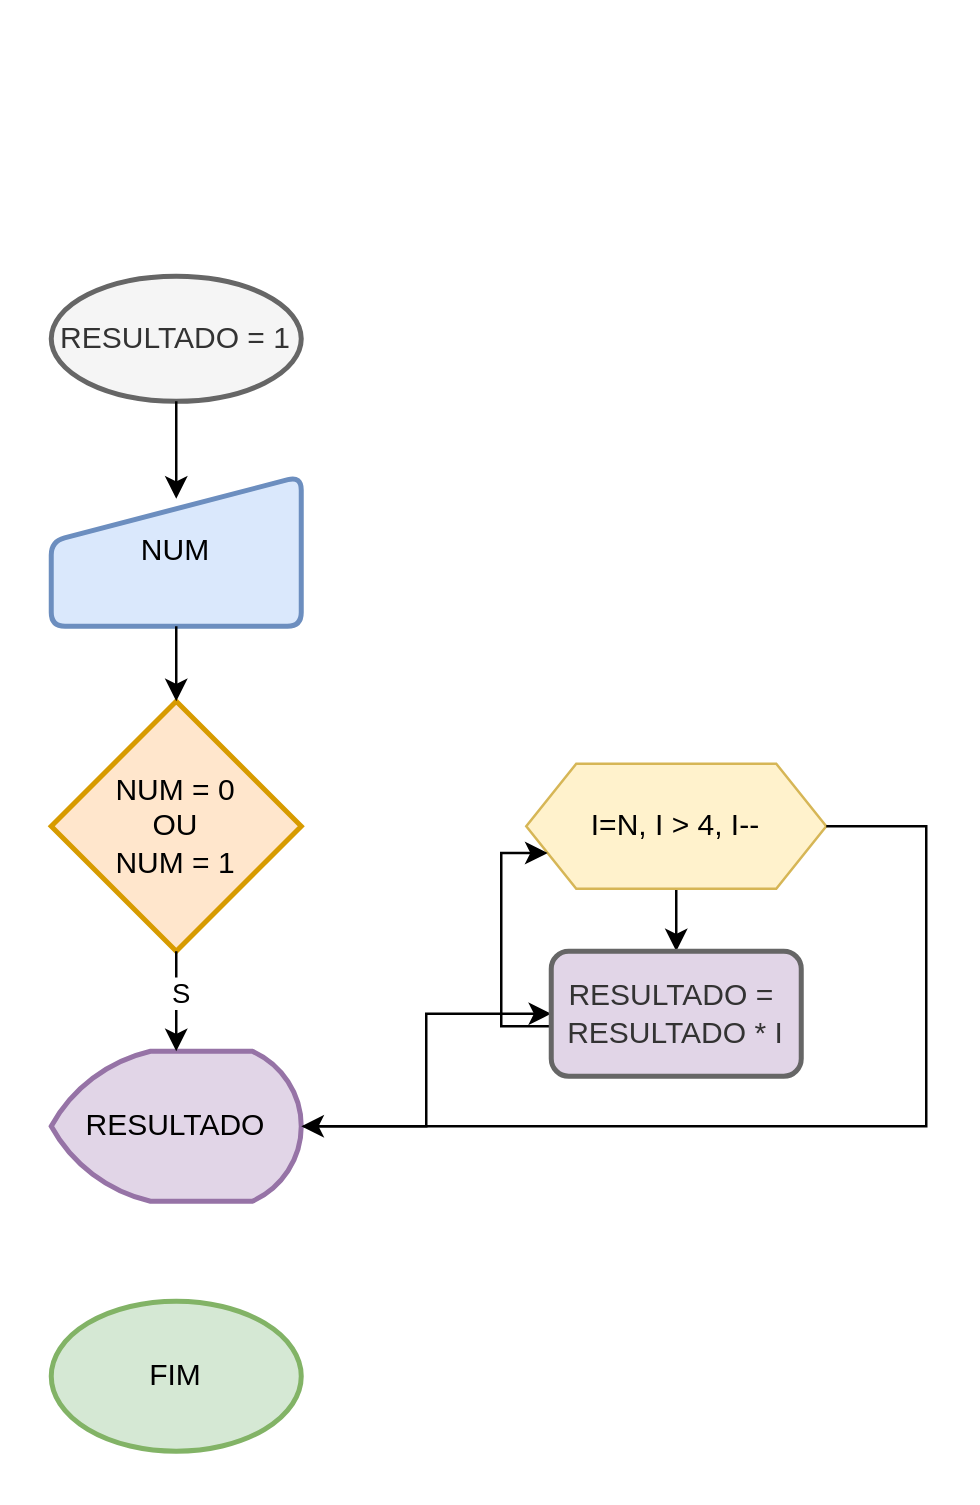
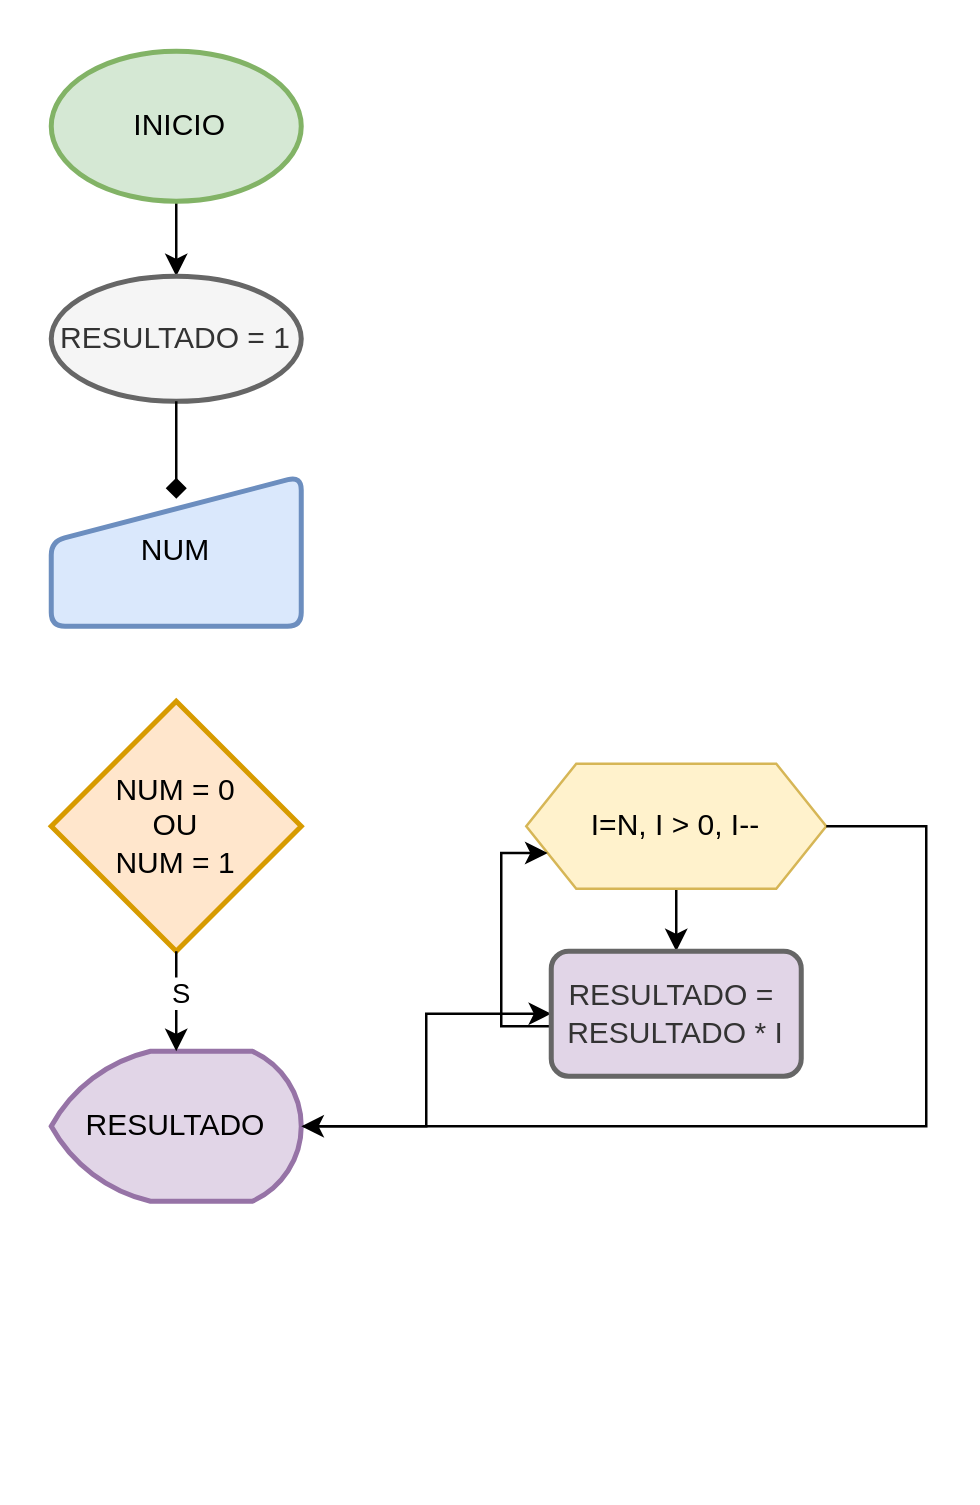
node "INICIO": added
edge "INICIO" -> "RESULTADO = 1": added
edge "RESULTADO = 1" -> "NUM": arrowhead classic -> diamond
edge "NUM" -> "NUM = 0 OU NUM = 1": removed
node "I=N, I > 4, I--": label "I=N, I > 4, I--" -> "I=N, I > 0, I--"
node "FIM": removed
